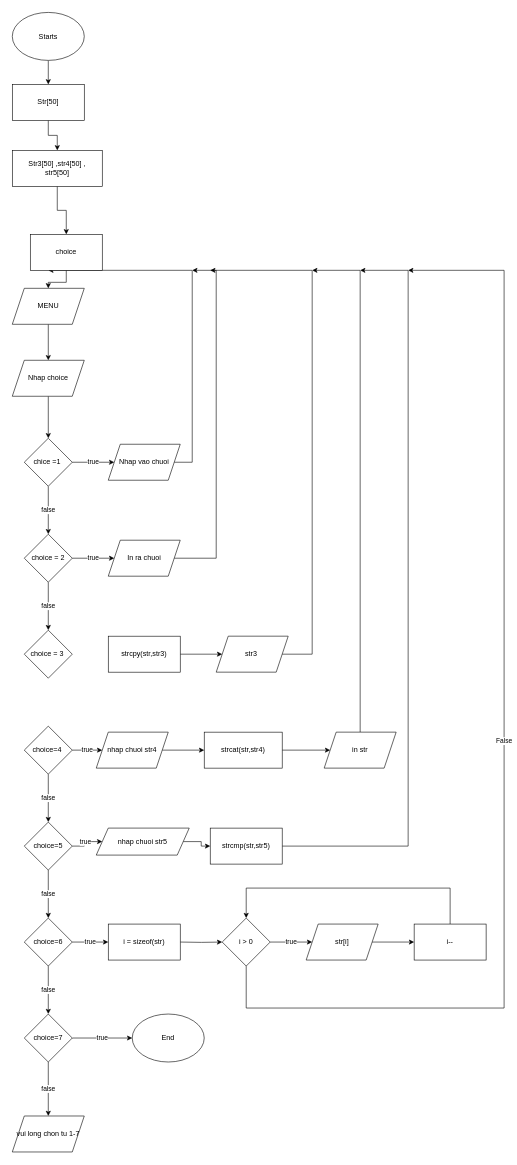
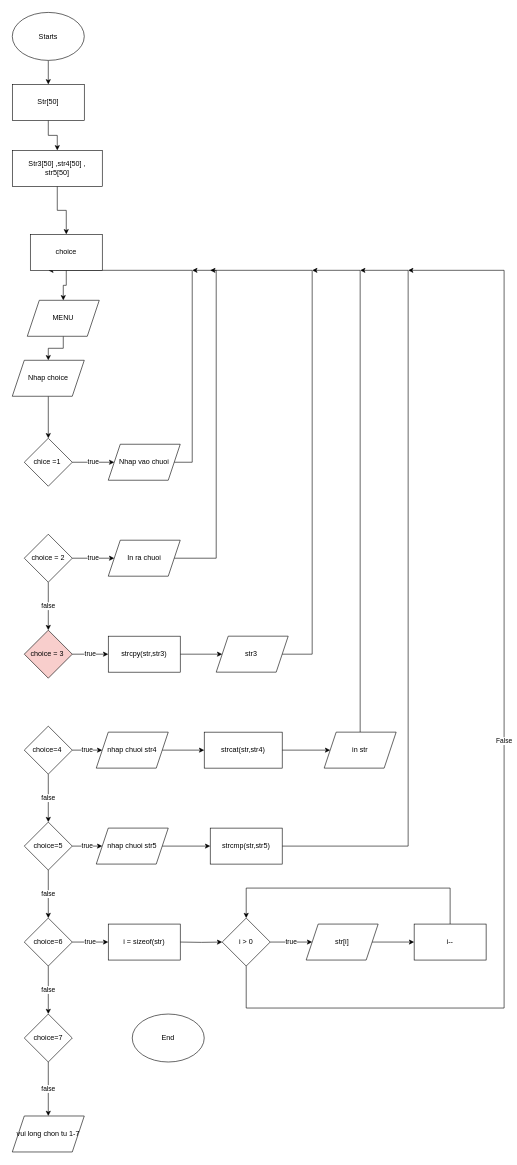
node "MENU": moved (48, 306) -> (63, 318)
edge "chice =1" -> "choice = 2": removed, label "false"
node "choice = 3": fillcolor #ffffff -> #f8cecc
edge "choice = 3" -> "strcpy(str,str3)": added, label "true"
node "nhap chuoi str5": size 93x27 -> 72x36
edge "choice=7" -> "End": removed, label "true"
